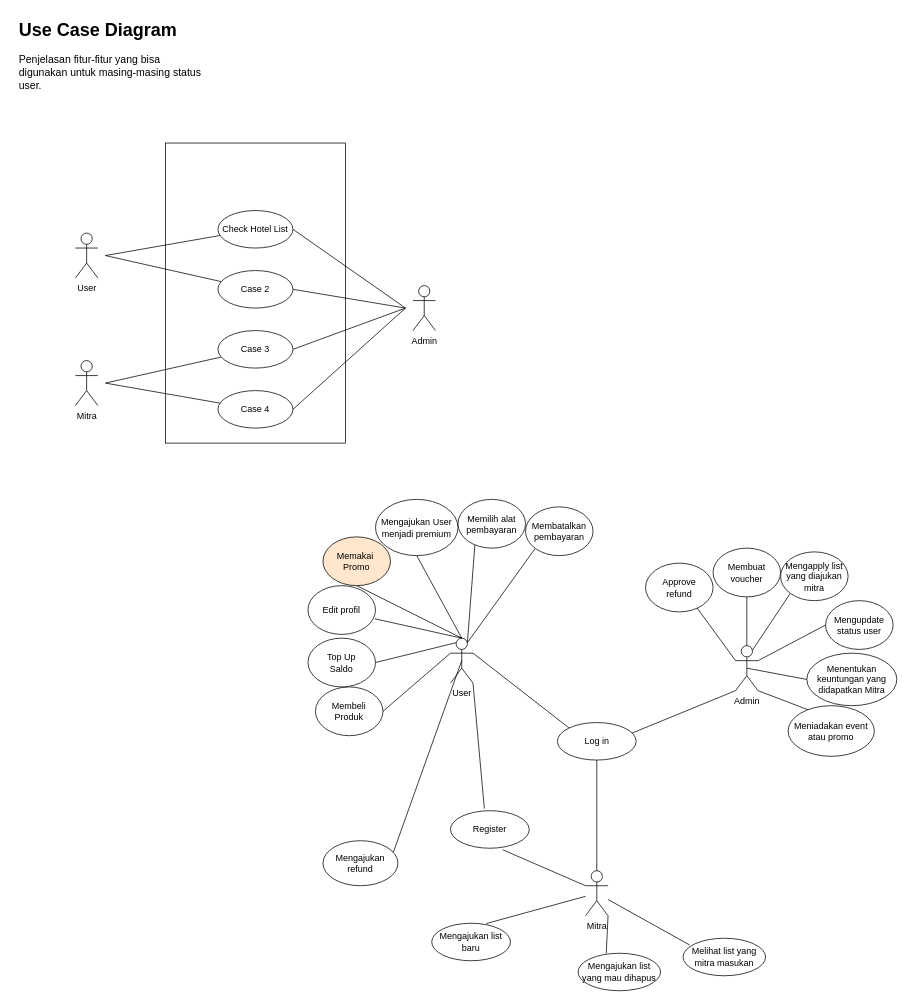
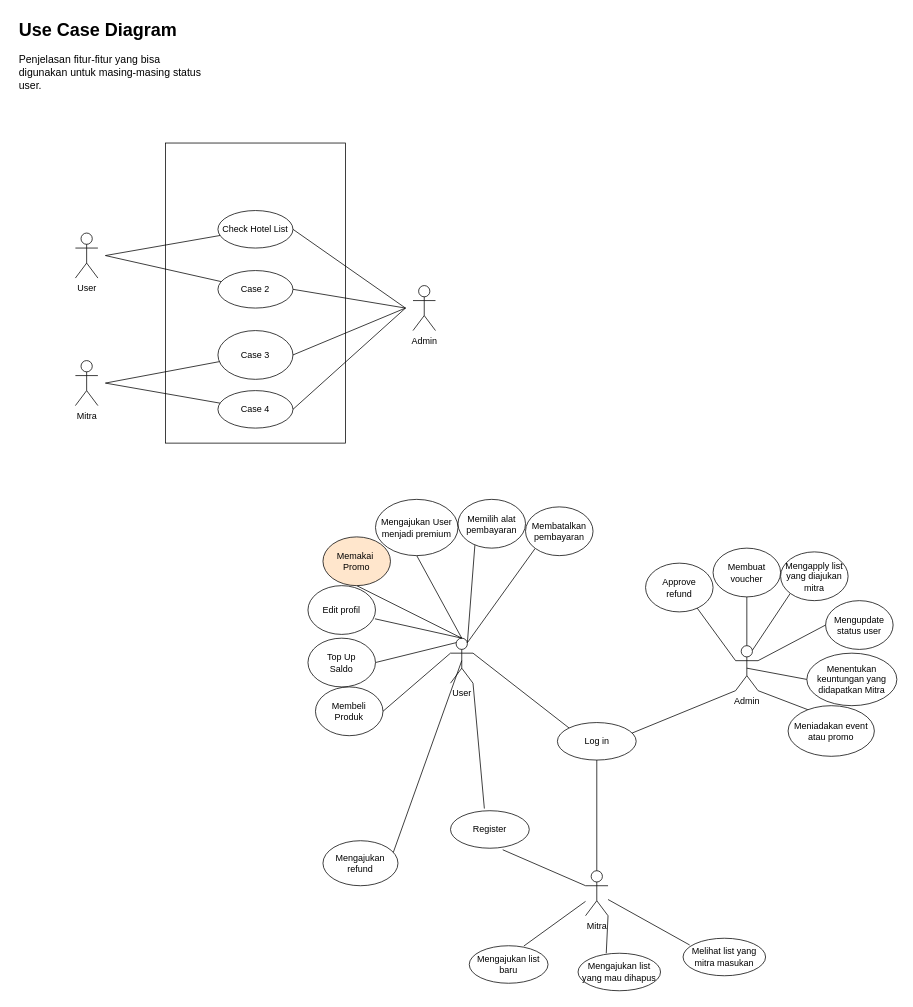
node "Case 3": size 75x38 -> 75x49
node "Mengajukan list baru": moved (471, 942) -> (509, 964)
